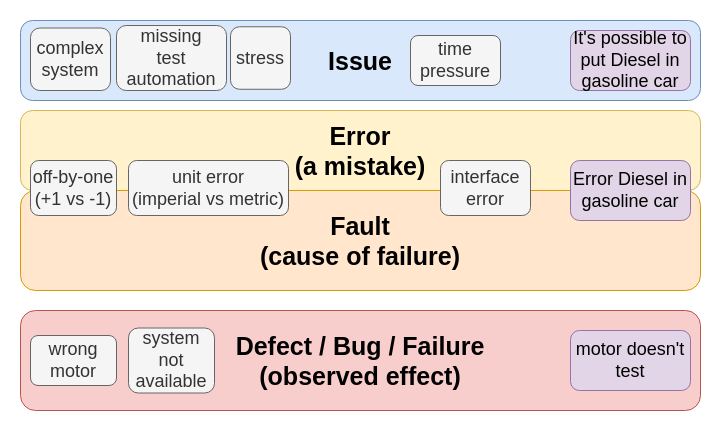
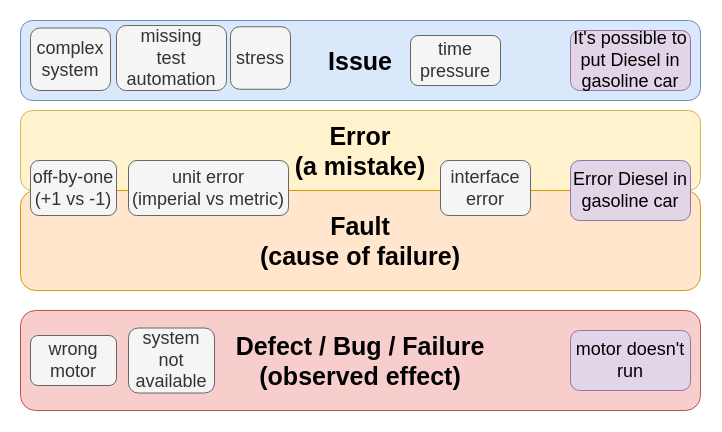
node "motor doesn't test": label "motor doesn't test" -> "motor doesn't run"
